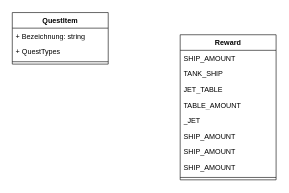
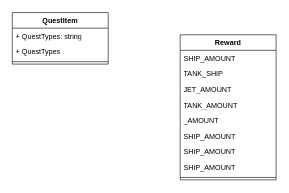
node "+ Bezeichnung: string": label "+ Bezeichnung: string" -> "+ QuestTypes: string"
node "JET_TABLE": label "JET_TABLE" -> "JET_AMOUNT"
node "TABLE_AMOUNT": label "TABLE_AMOUNT" -> "TANK_AMOUNT"
node "_JET": label "_JET" -> "_AMOUNT"
